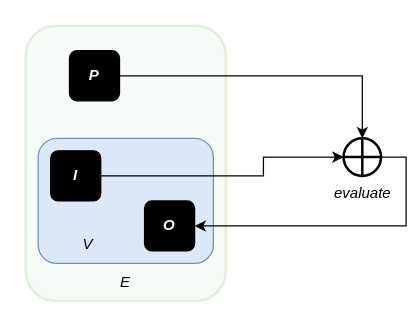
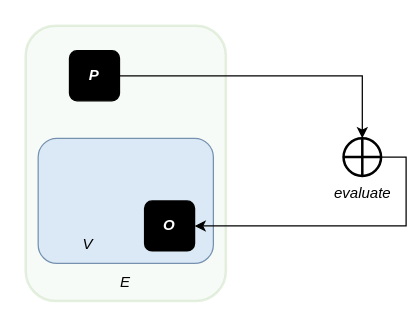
node "I": removed
edge "I" -> "evaluate": removed
